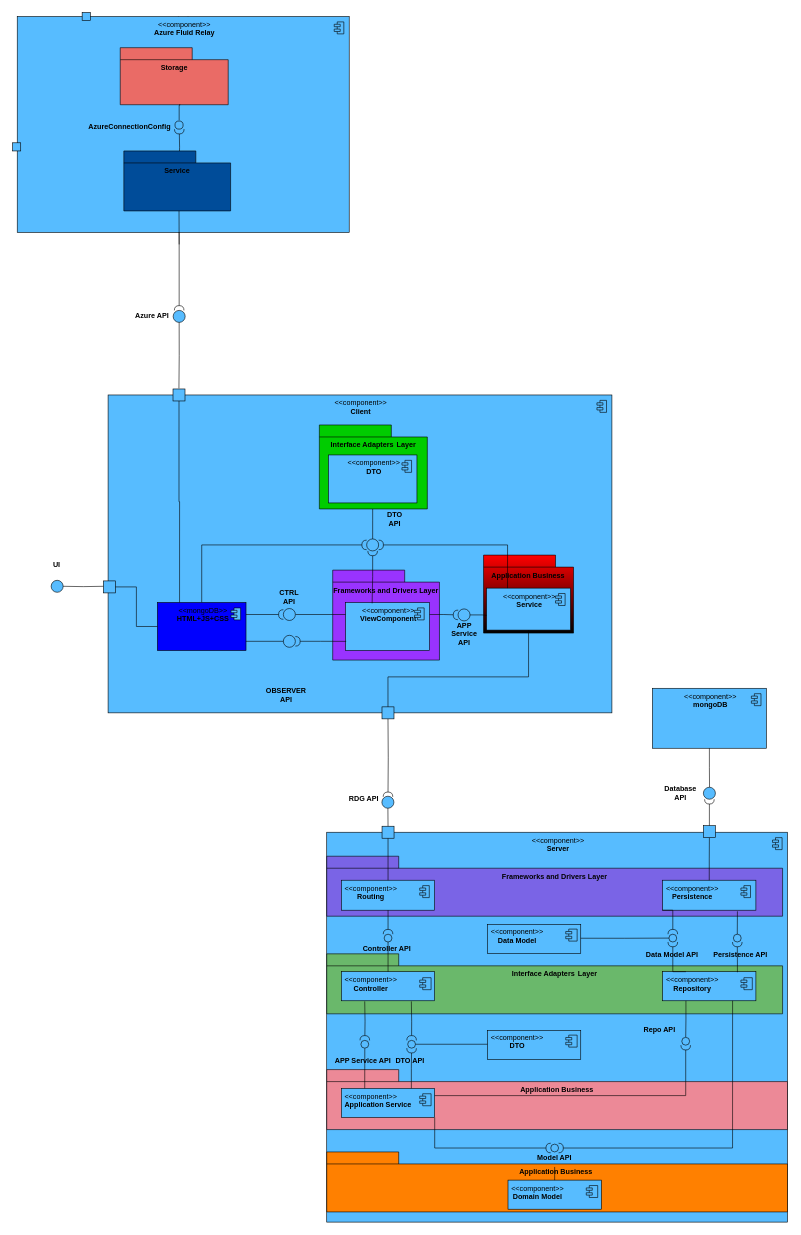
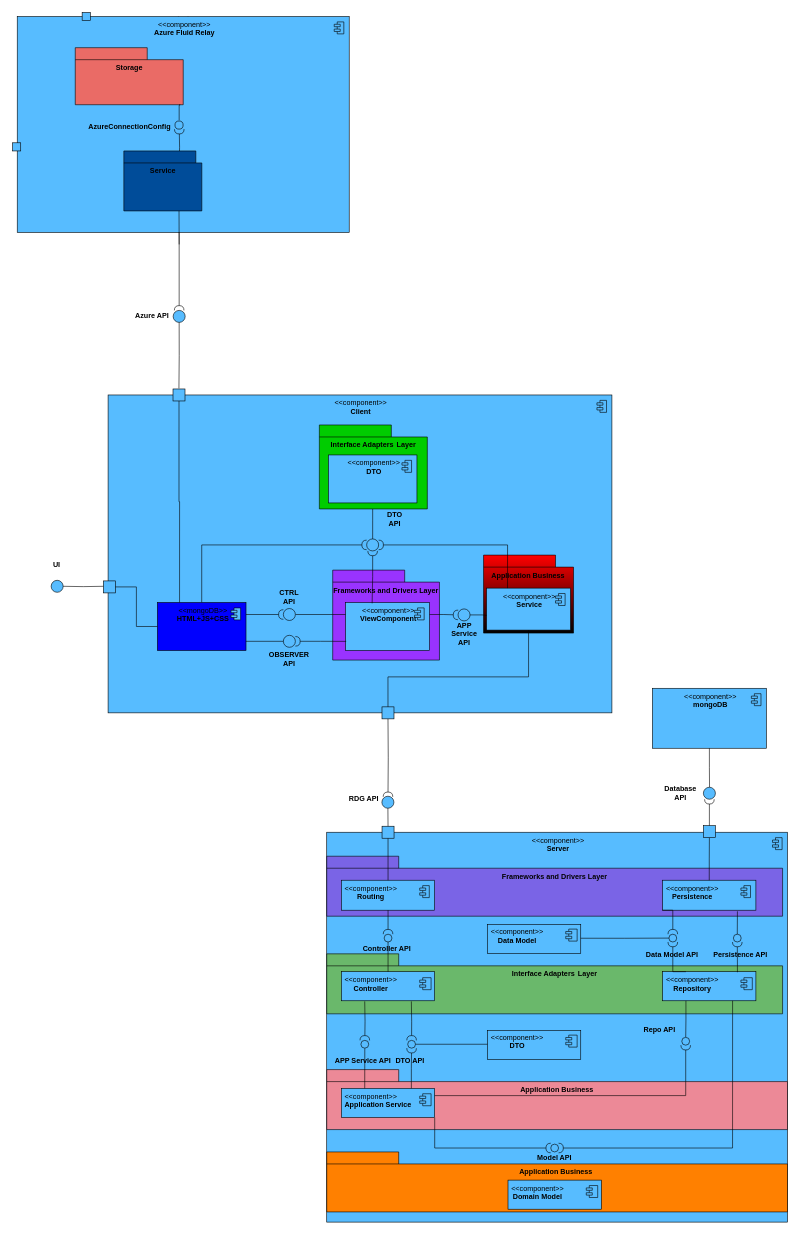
node "Storage": moved (174, 76) -> (129, 76)
node "Service": size 107x60 -> 78x60
node "OBSERVER API": moved (286, 696) -> (289, 660)
edge "Model API" -- "<<component>> Domain Model": removed
